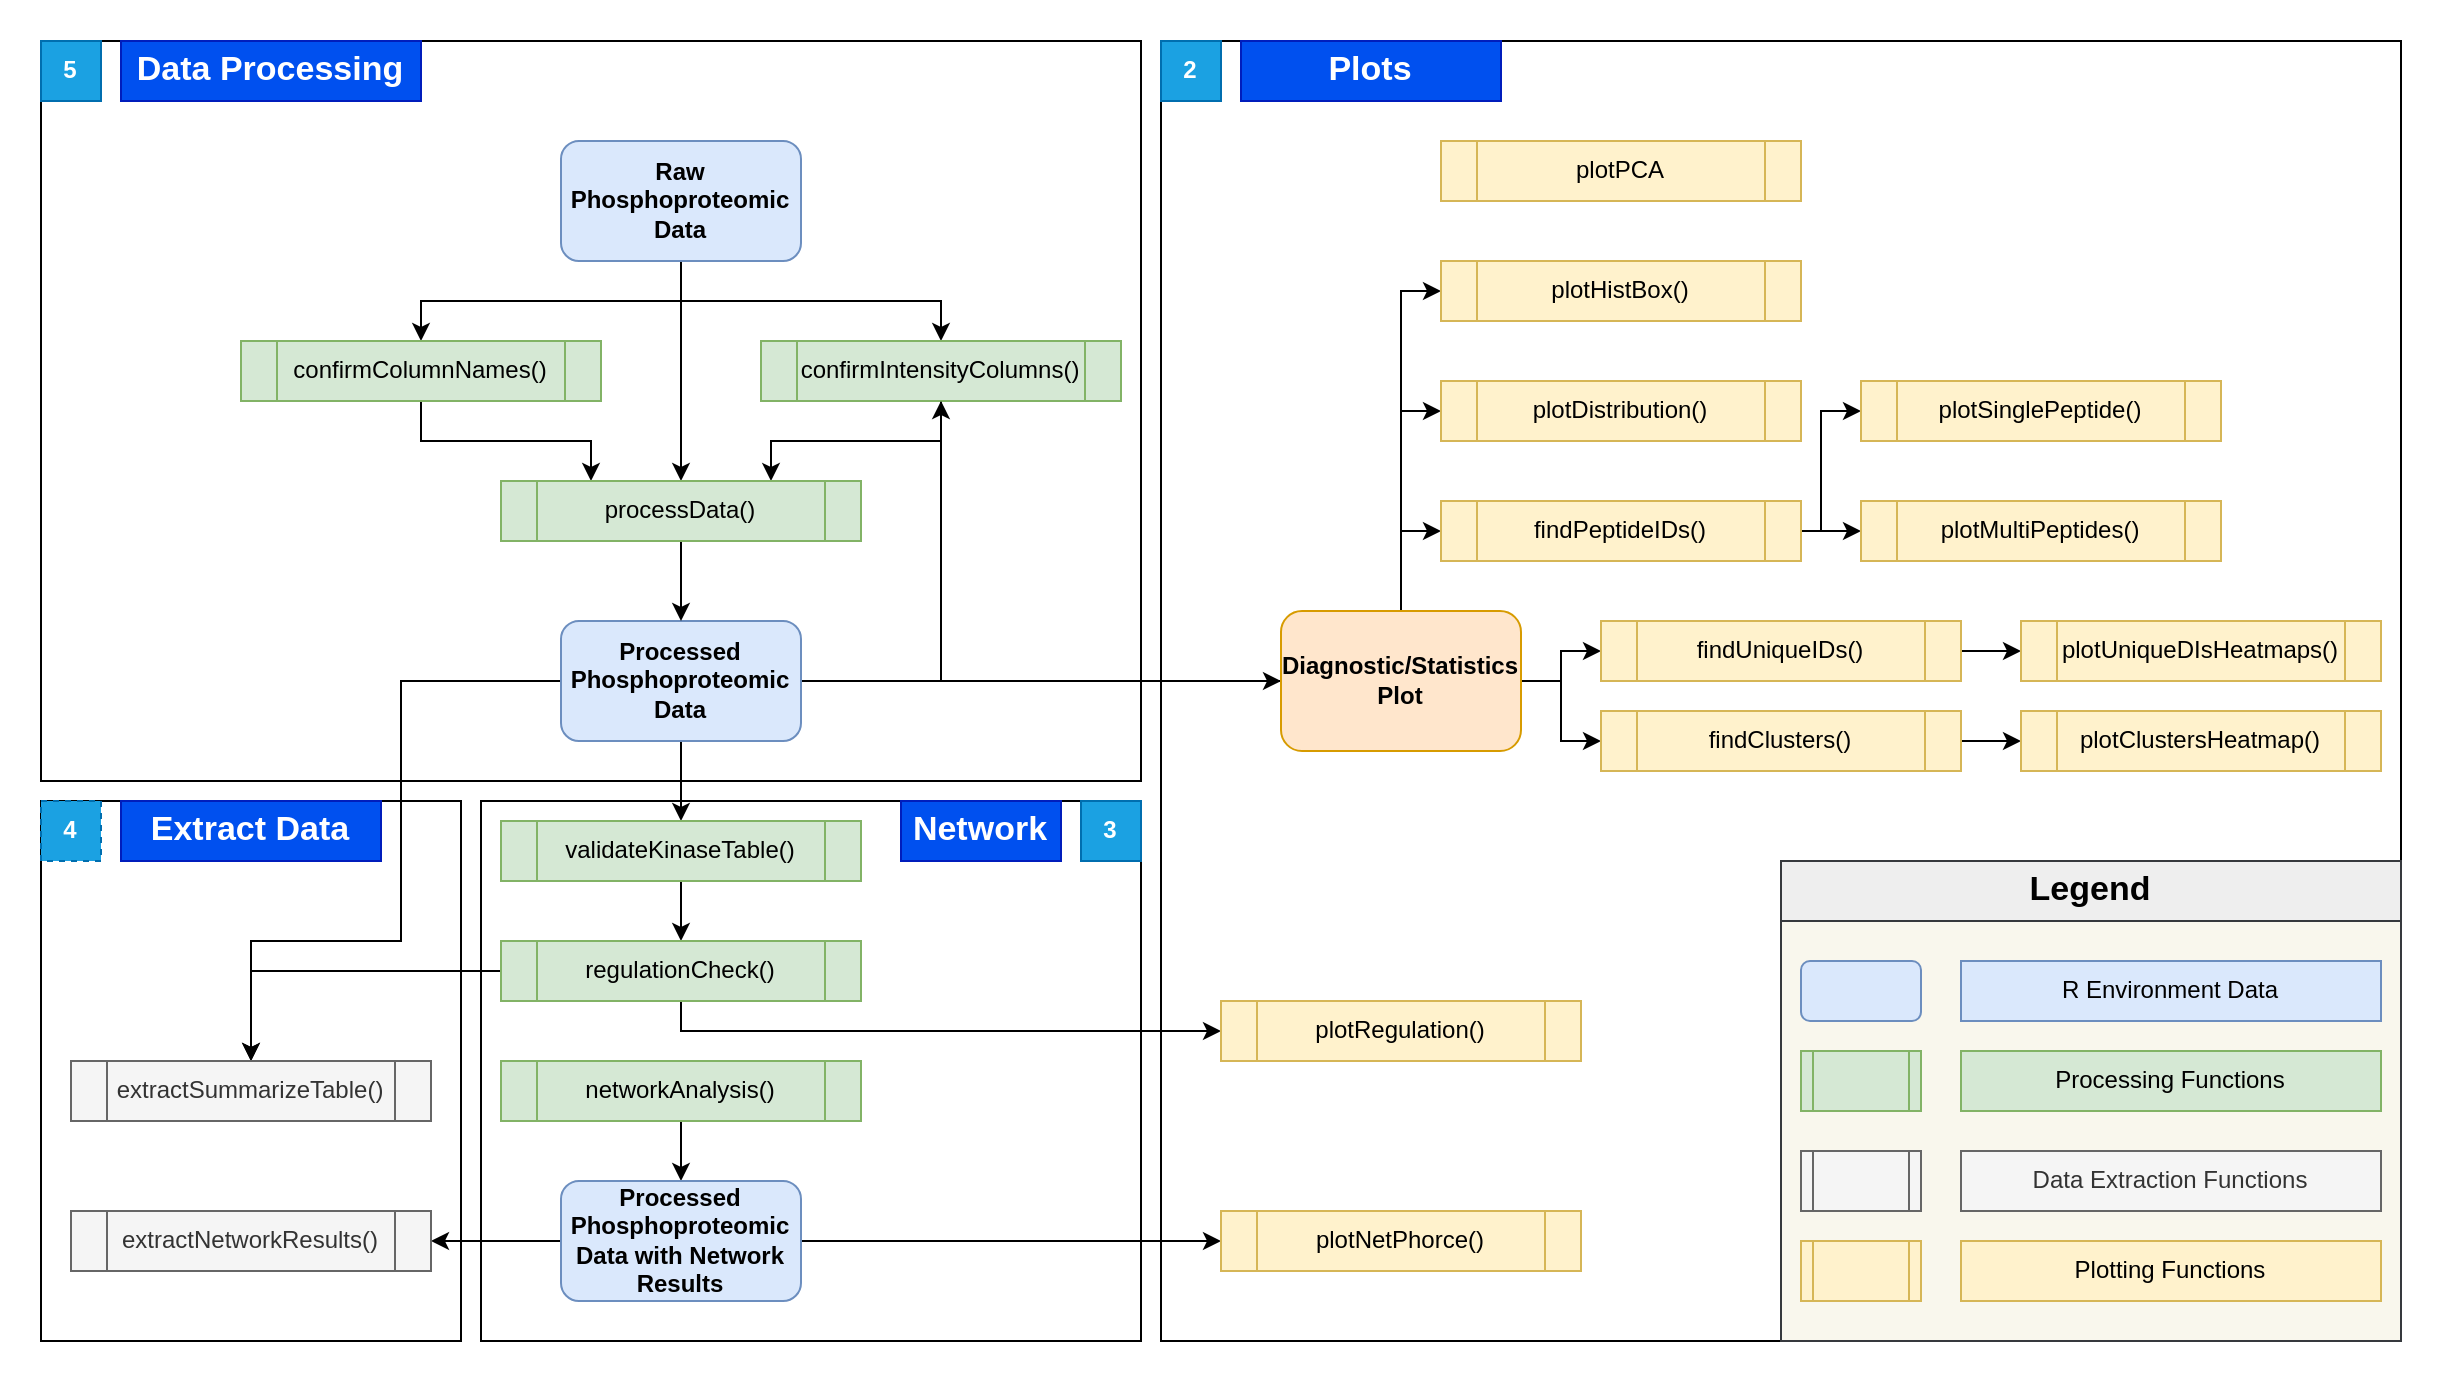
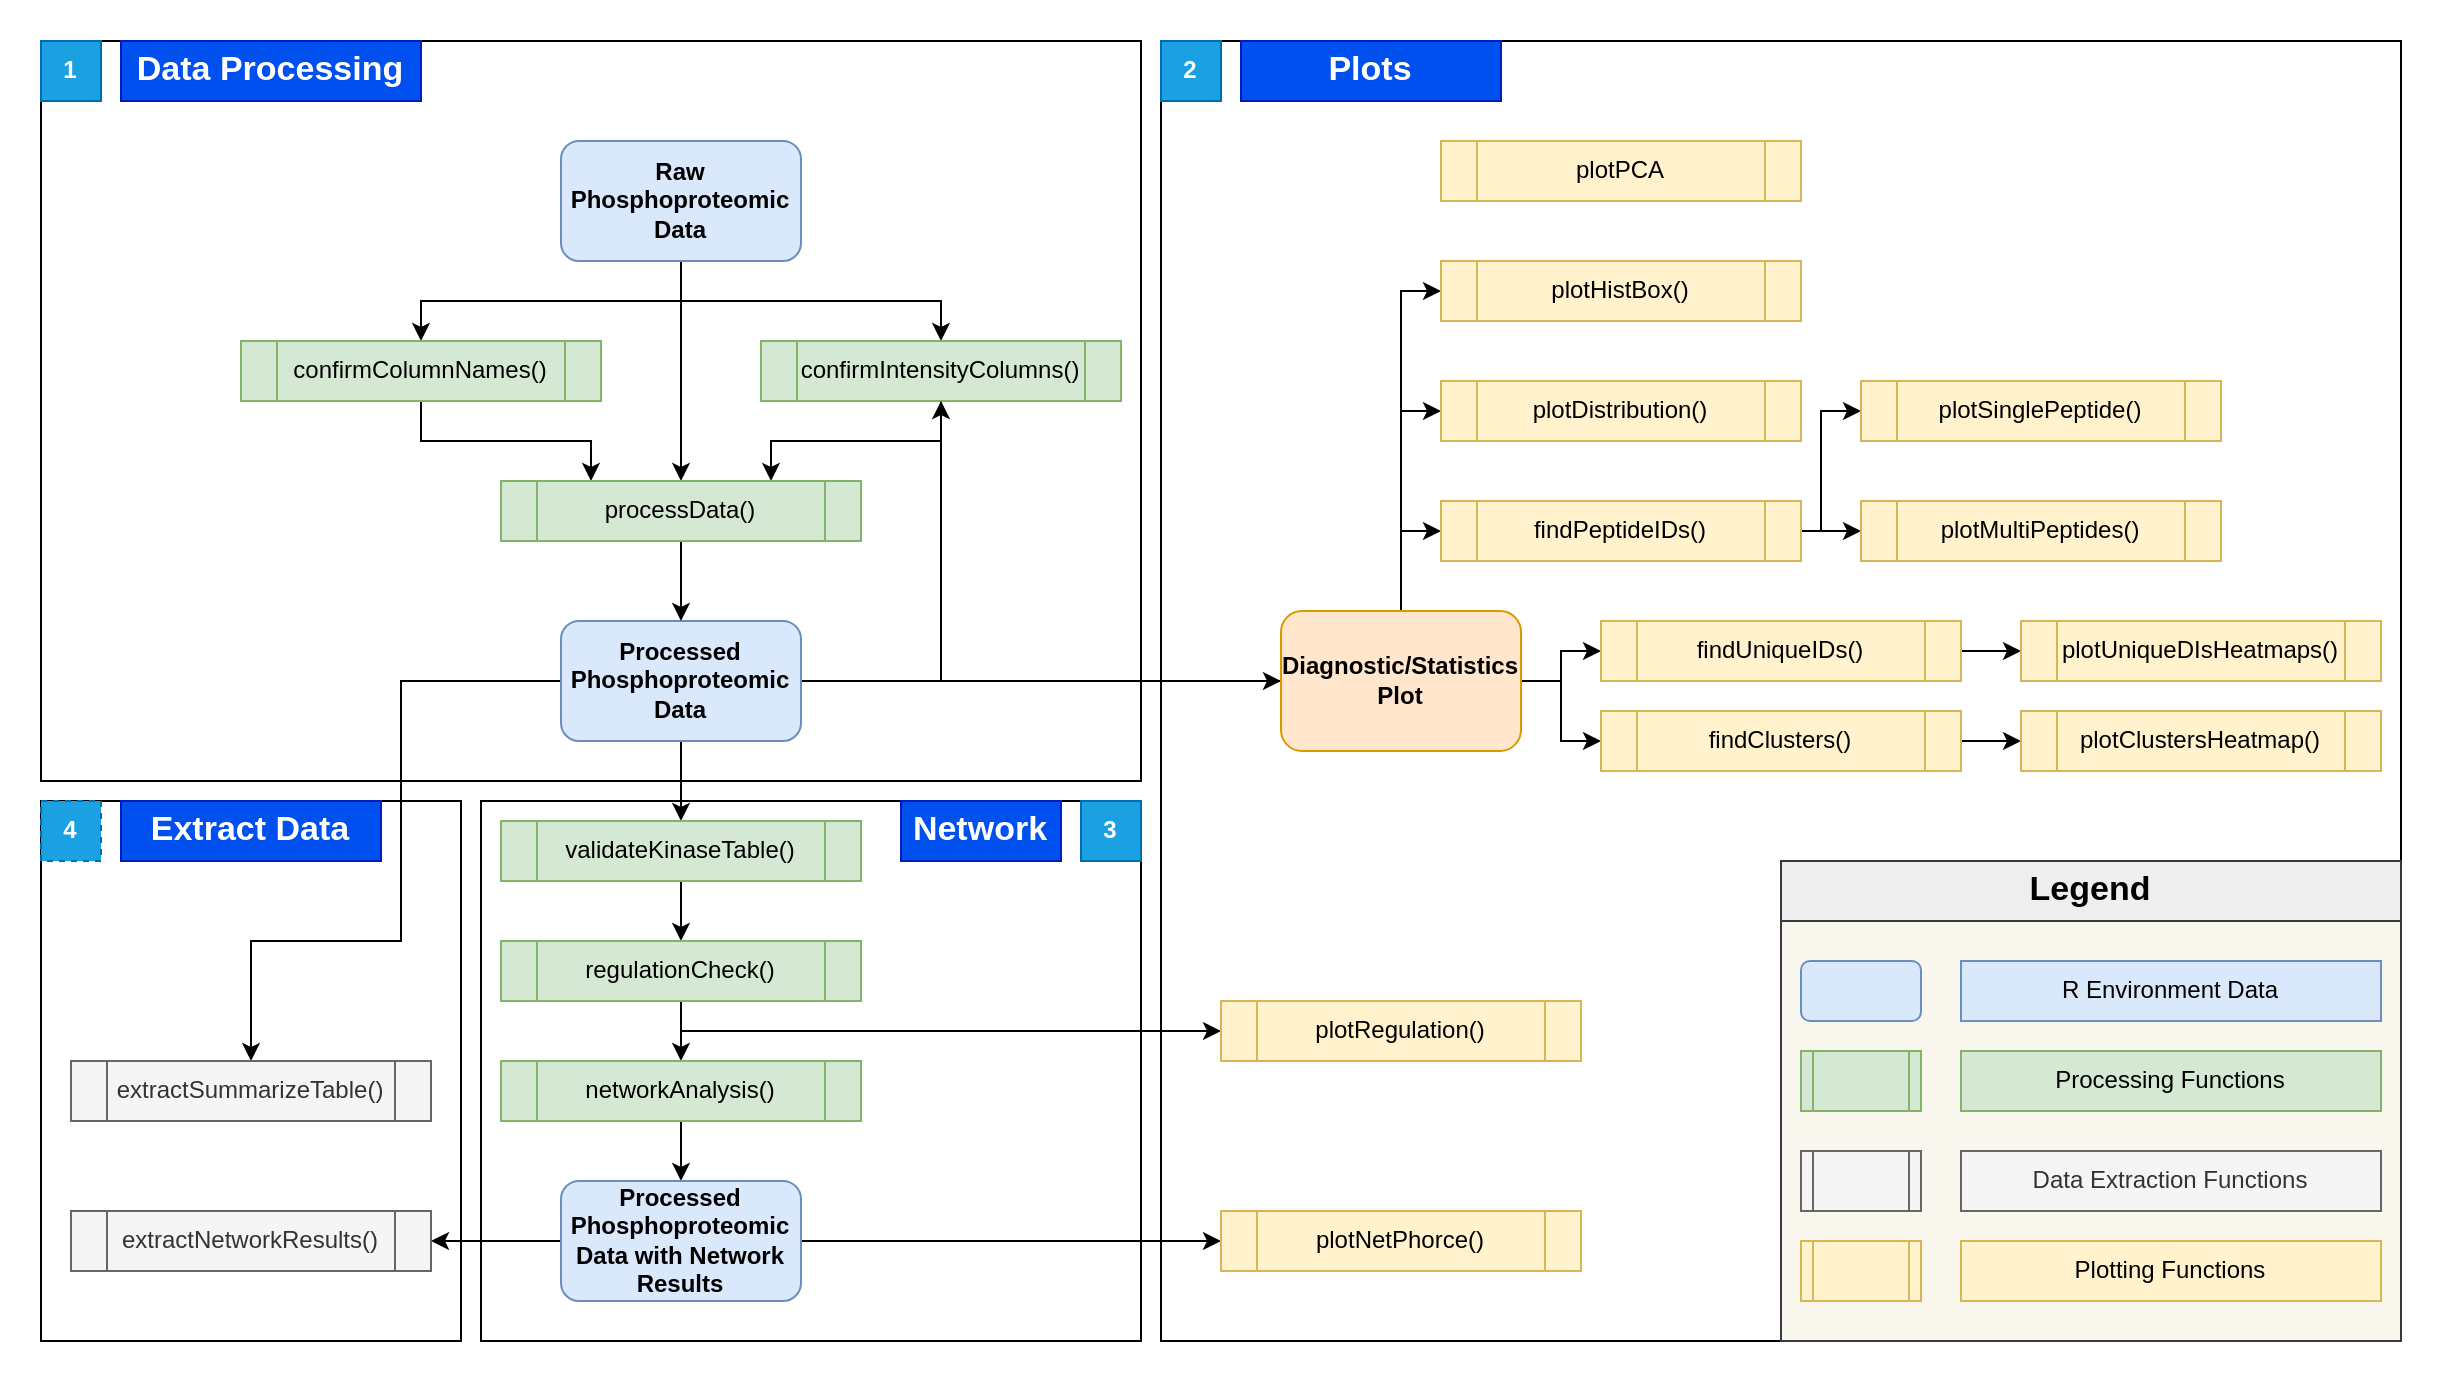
node "5": label "5" -> "1"
edge "regulationCheck()" -> "extractSummarizeTable()": now "regulationCheck()" -> "networkAnalysis()"
